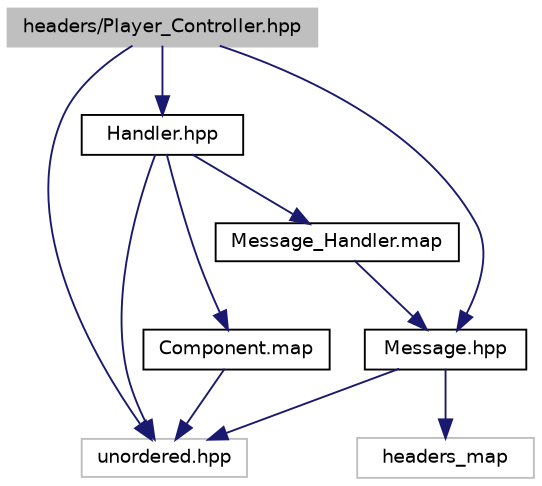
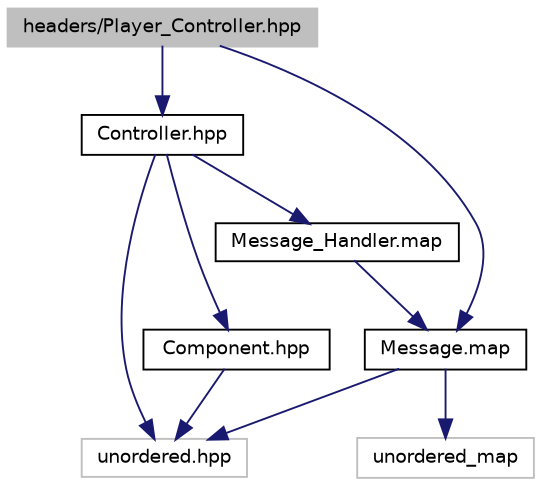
node "Handler.hpp": label "Handler.hpp" -> "Controller.hpp"
edge "headers/Player_Controller.hpp" -> "unordered.hpp": removed
node "Component.map": label "Component.map" -> "Component.hpp"
node "Message.hpp": label "Message.hpp" -> "Message.map"
node "headers_map": label "headers_map" -> "unordered_map"
